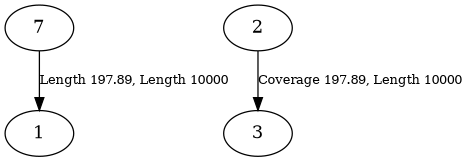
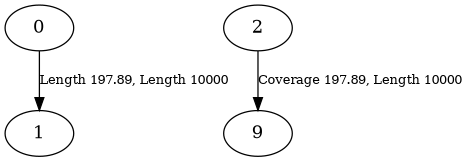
node "7": label "7" -> "0"
node "3": label "3" -> "9"
